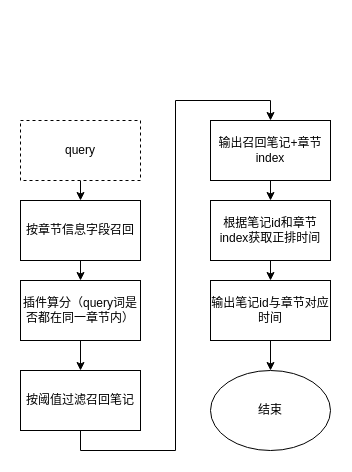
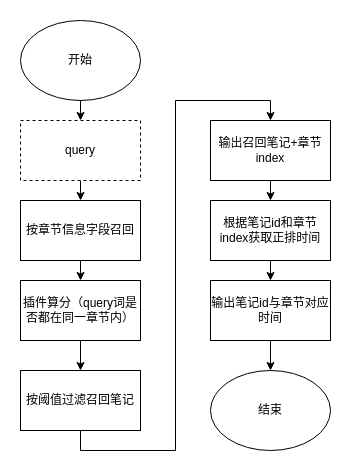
node "开始": added
edge "开始" -> "query": added
